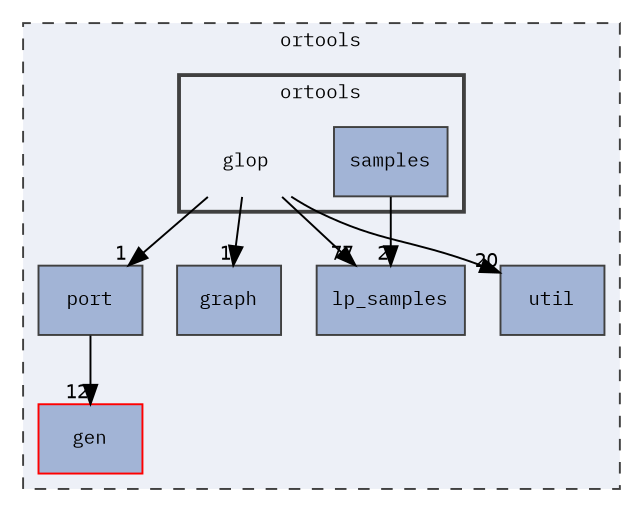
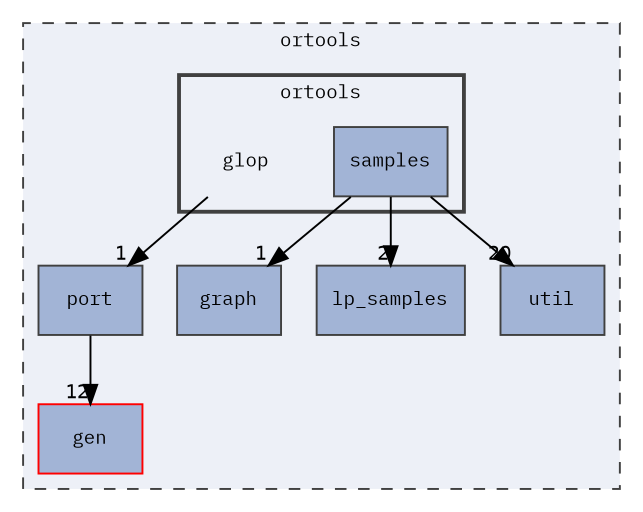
edge "glop" -> "graph": now "samples" -> "graph"
edge "glop" -> "lp_samples": removed
edge "glop" -> "util": now "samples" -> "util"
